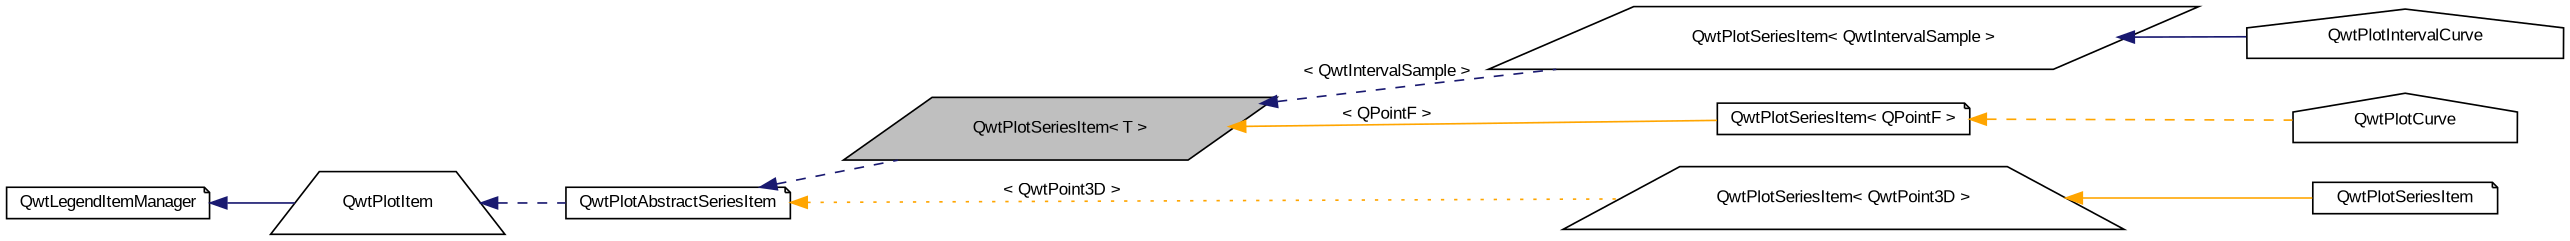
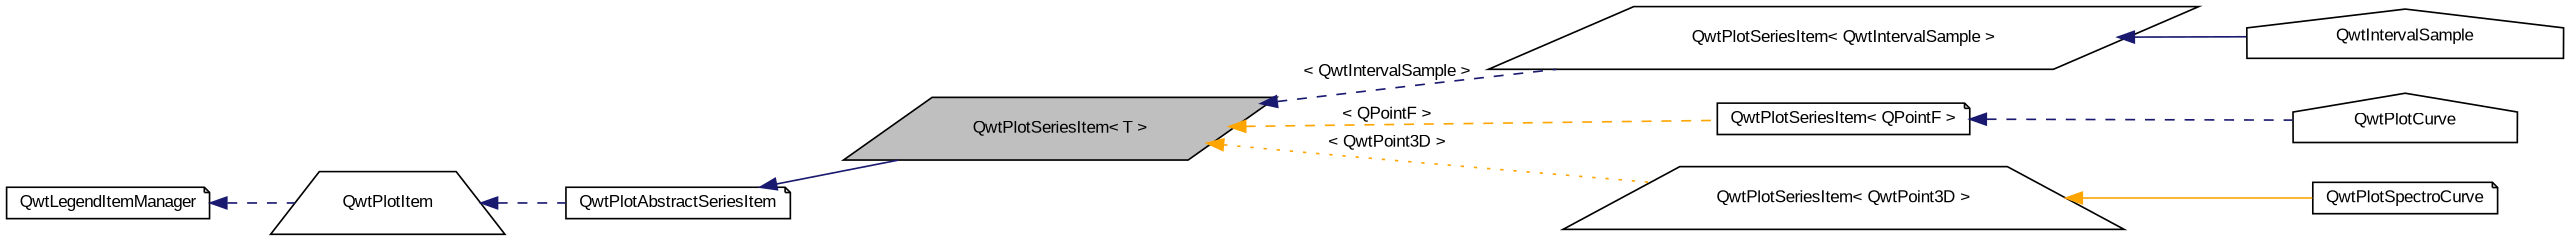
node "QwtPlotIntervalCurve": label "QwtPlotIntervalCurve" -> "QwtIntervalSample"
edge "QwtPlotCurve" -> "QwtPlotSeriesItem< QPointF >": color orange -> midnightblue
edge "QwtPlotSeriesItem< QPointF >" -> "QwtPlotSeriesItem< T >": style solid -> dashed
edge "QwtPlotSeriesItem< T >" -> "QwtPlotAbstractSeriesItem": style dashed -> solid
node "QwtPlotSeriesItem": label "QwtPlotSeriesItem" -> "QwtPlotSpectroCurve"
edge "QwtPlotSeriesItem< QwtPoint3D >" -> "QwtPlotAbstractSeriesItem": now "QwtPlotSeriesItem< QwtPoint3D >" -> "QwtPlotSeriesItem< T >"
edge "QwtPlotItem" -> "QwtLegendItemManager": style solid -> dashed
